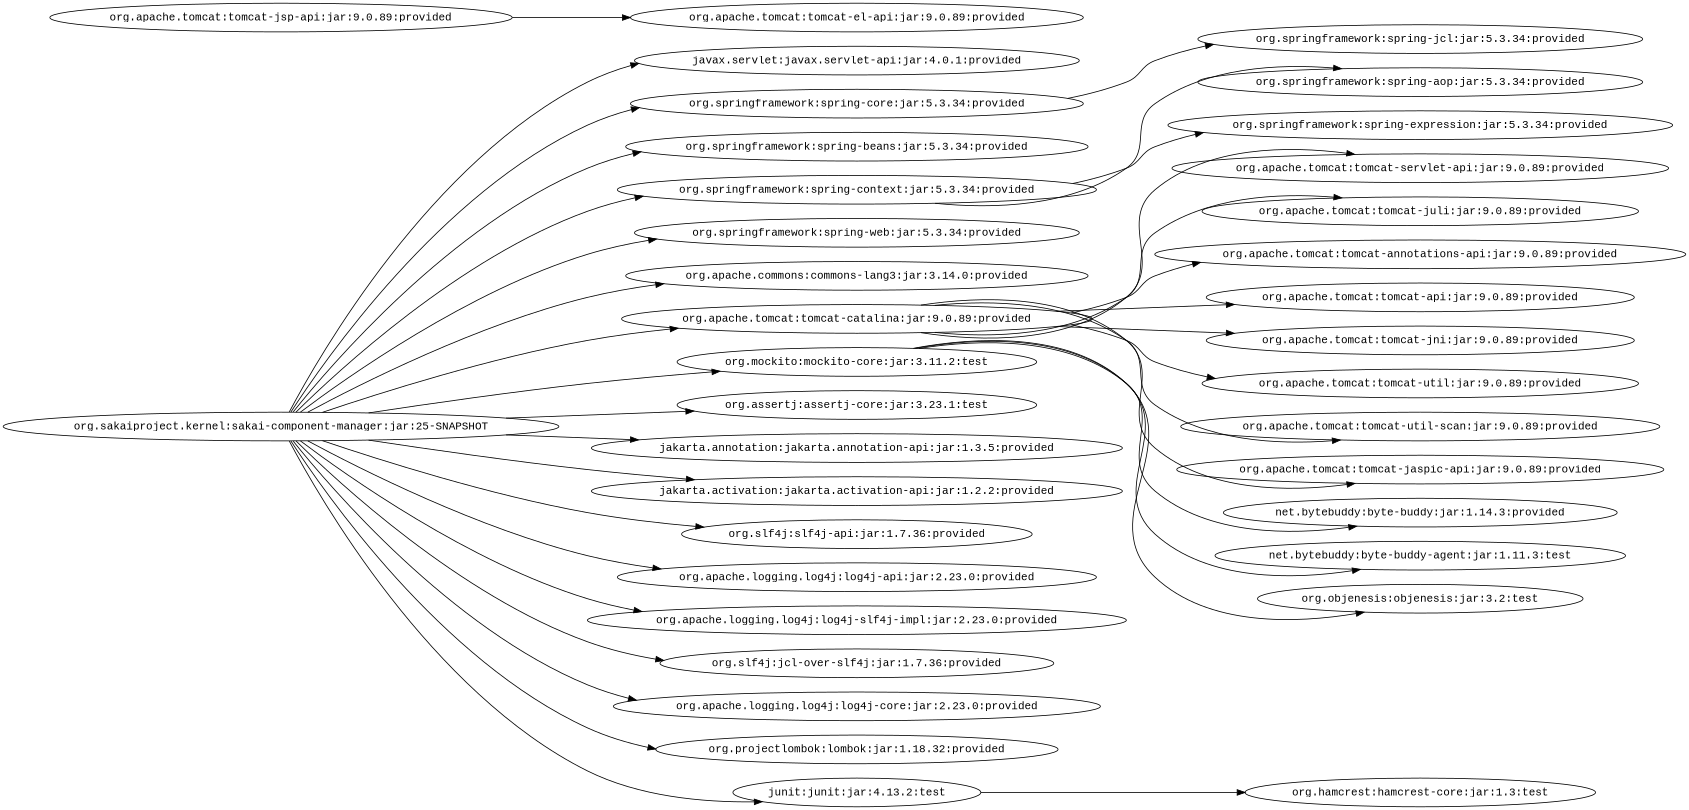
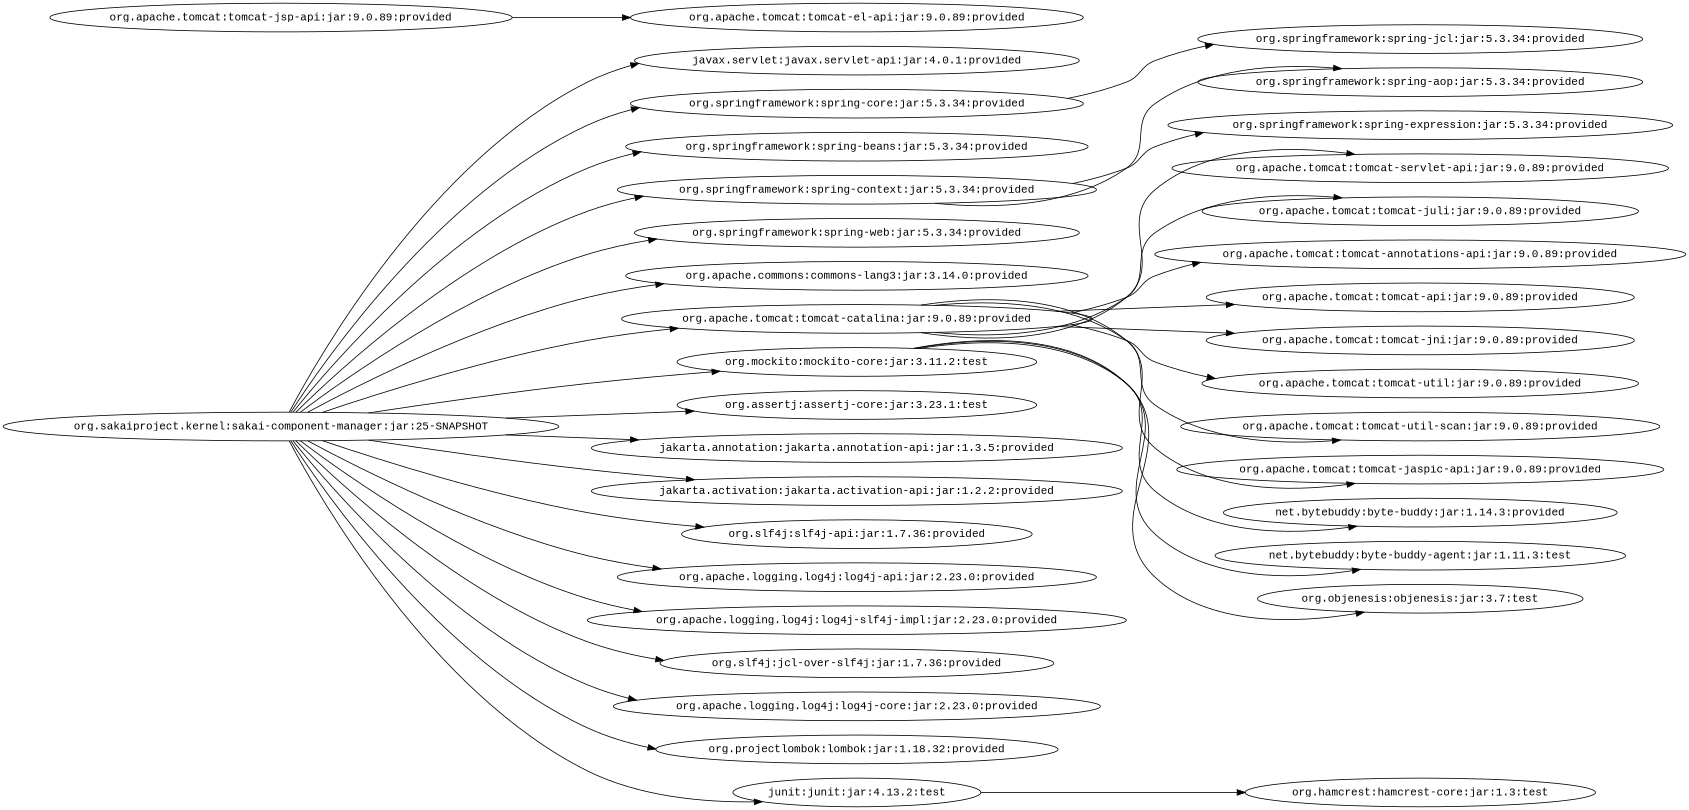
node "org.objenesis:objenesis:jar:3.2:test": label "org.objenesis:objenesis:jar:3.2:test" -> "org.objenesis:objenesis:jar:3.7:test"
